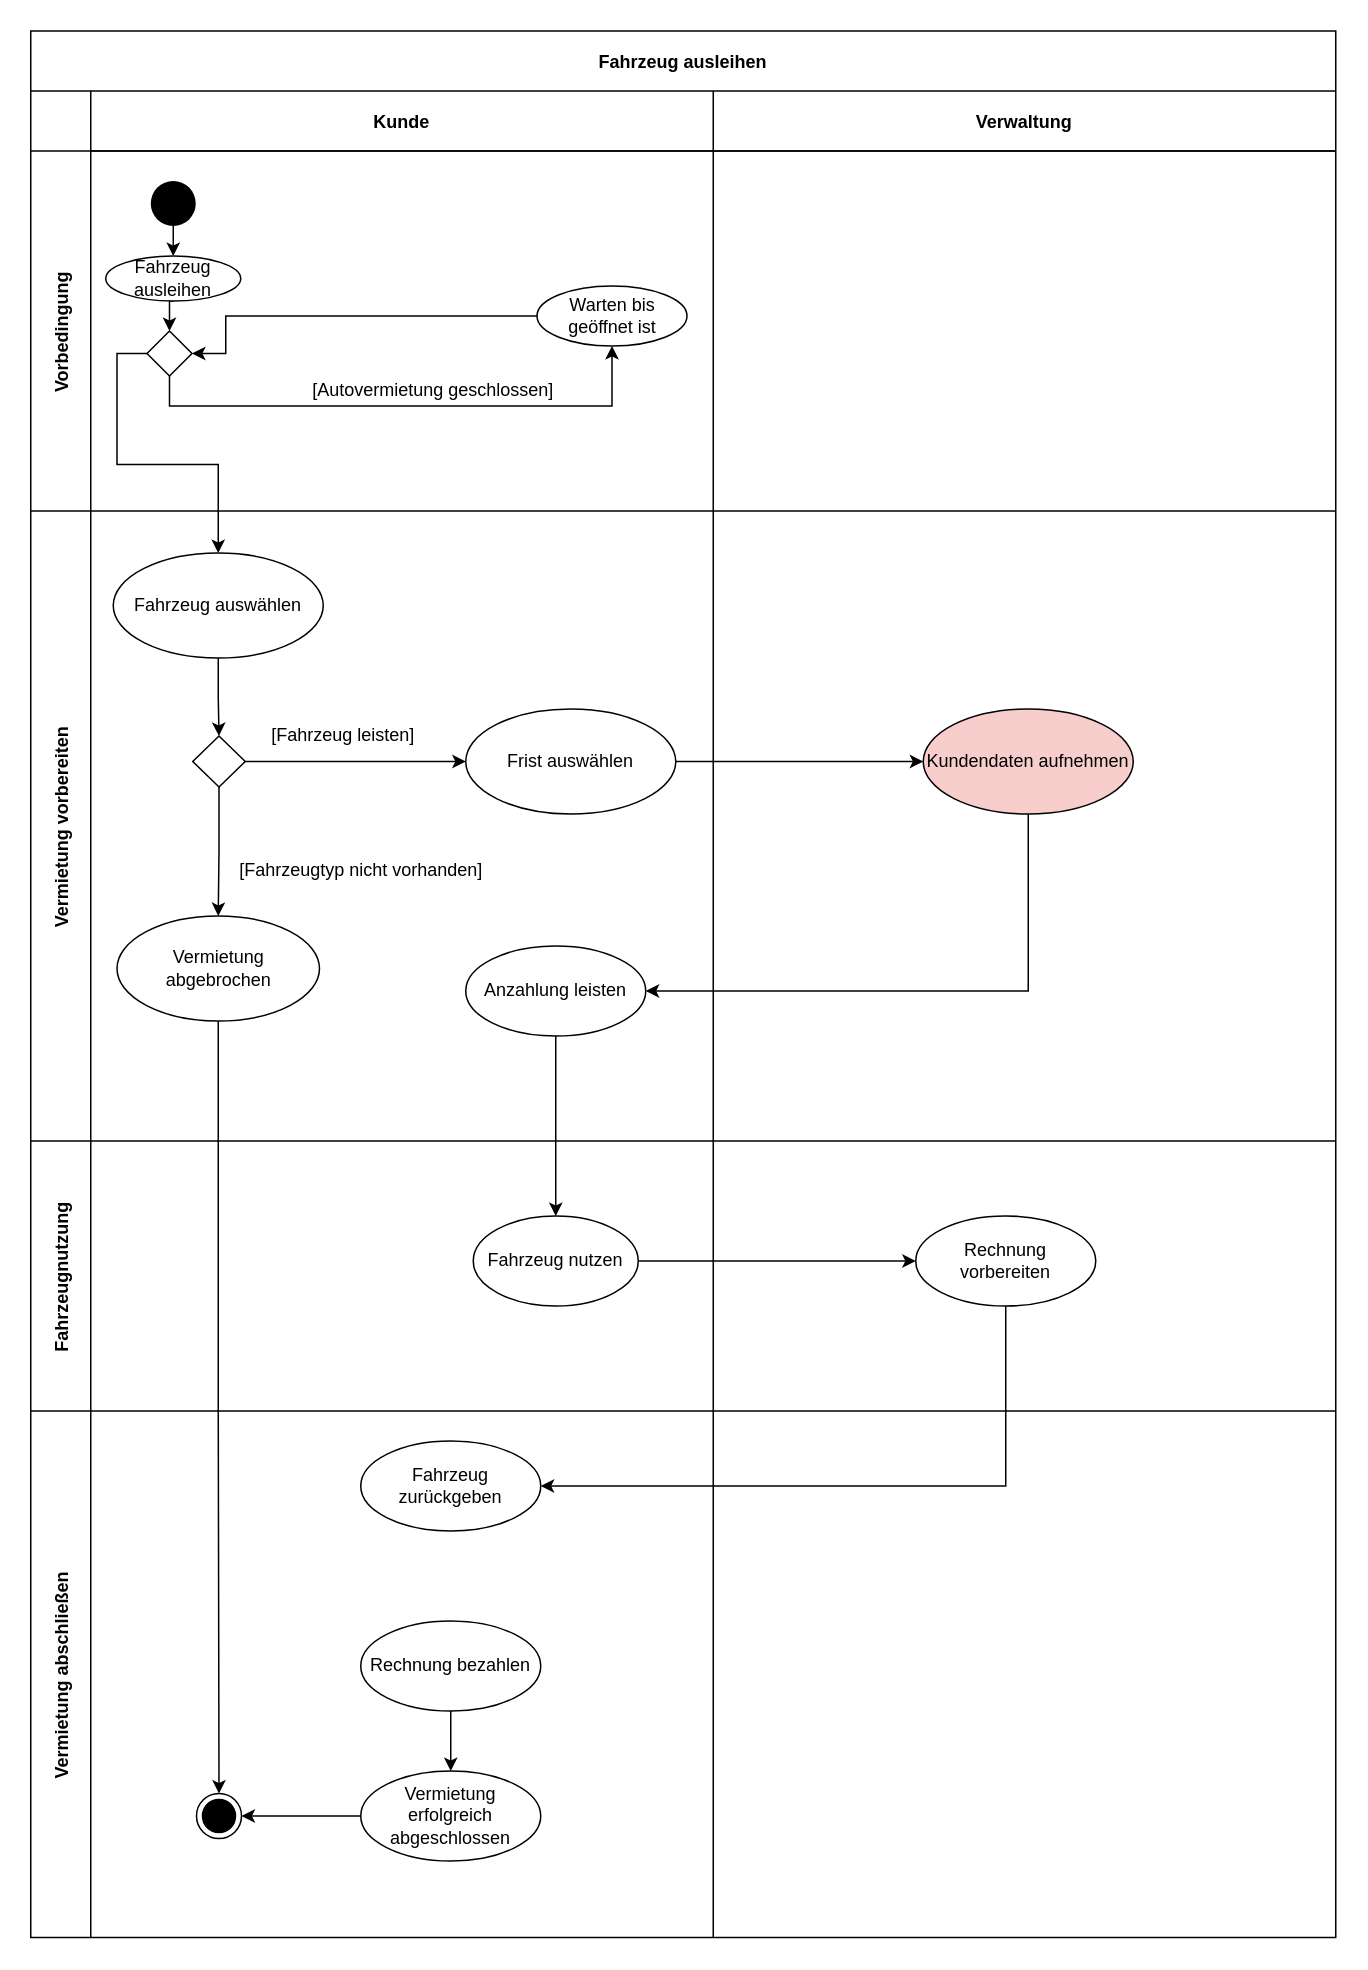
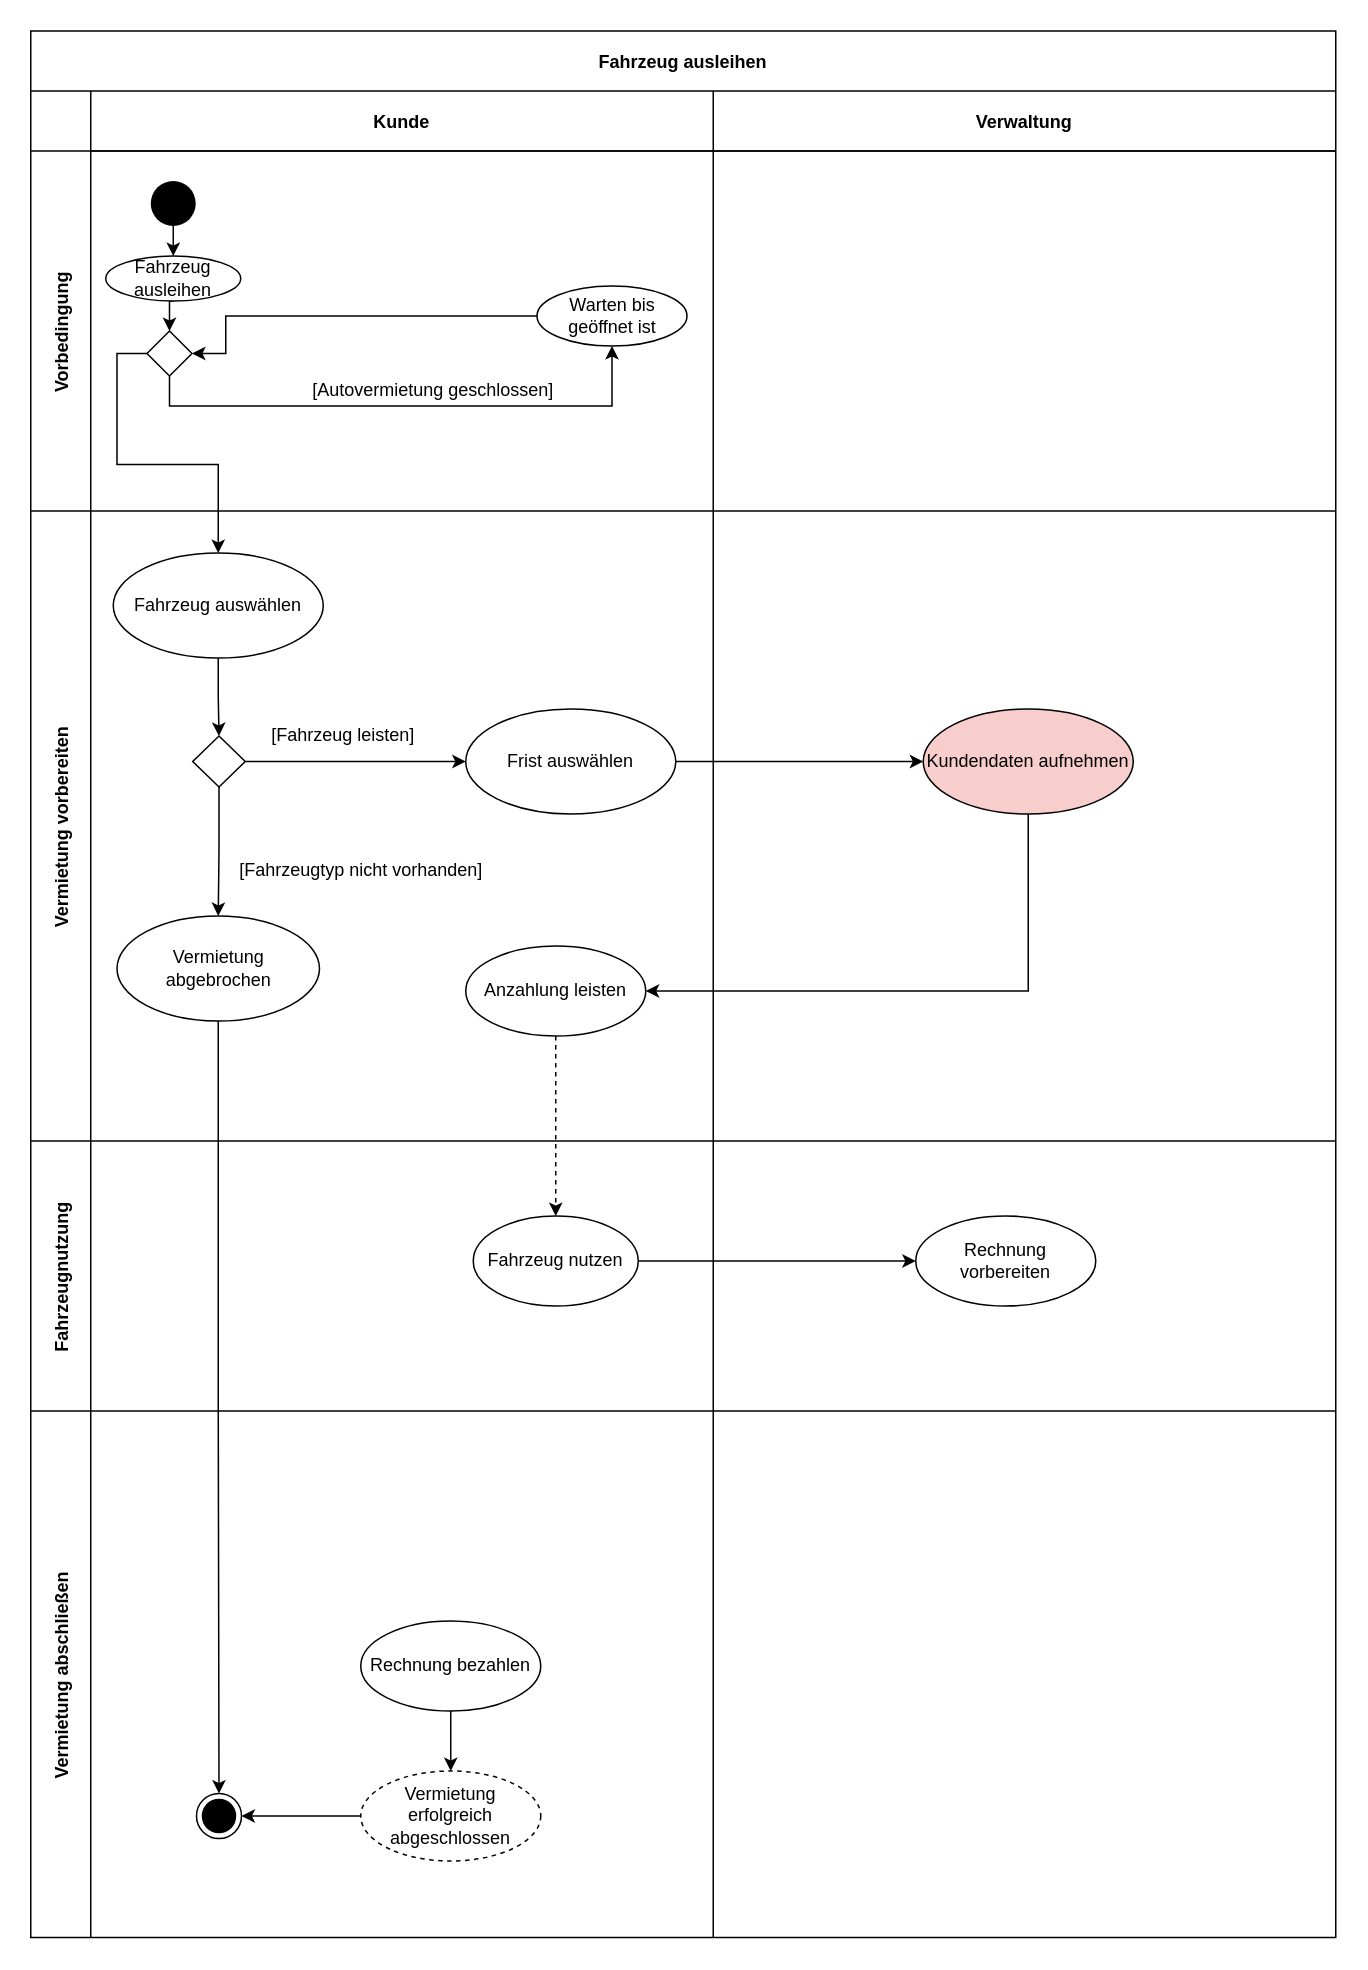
edge "Anzahlung leisten" -> "Fahrzeug nutzen": style solid -> dashed
node "Fahrzeug zurückgeben": removed
edge "Rechnung vorbereiten" -> "Fahrzeug zurückgeben": removed
node "Vermietung erfolgreich abgeschlossen": style solid -> dashed
